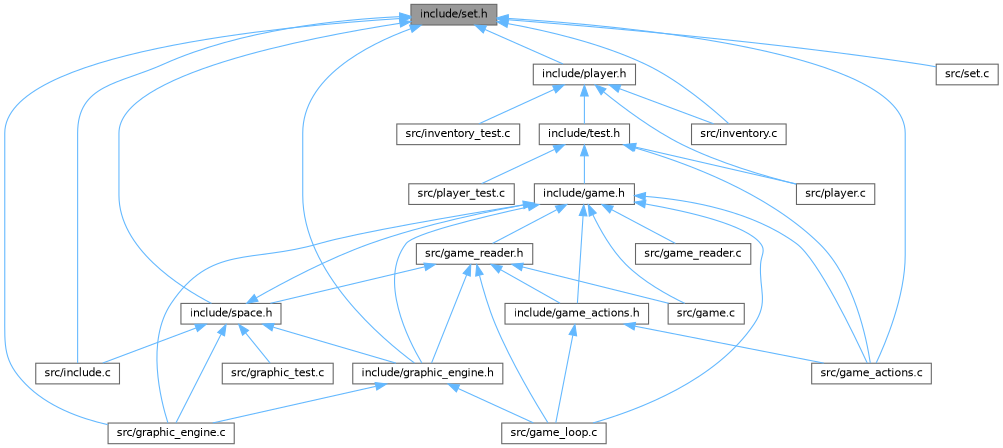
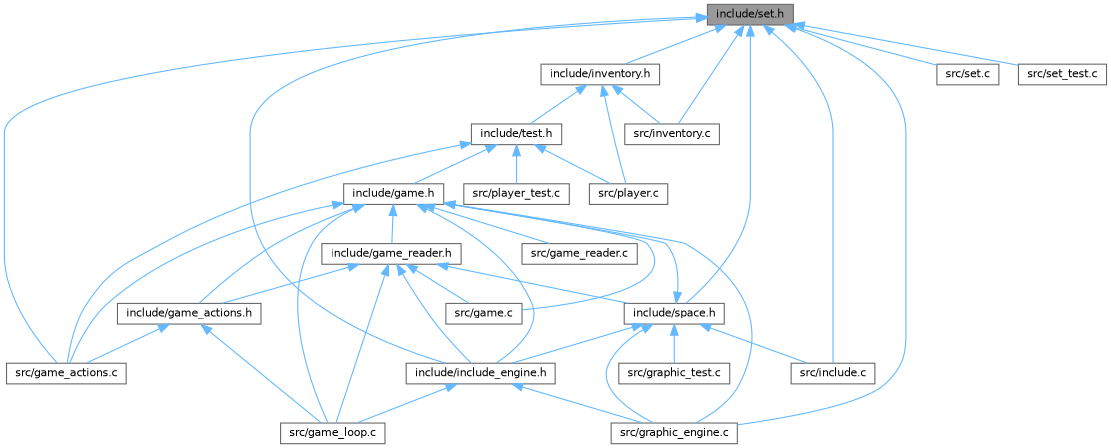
node "include/player.h": label "include/player.h" -> "include/inventory.h"
node "src/set_test.c": added
node "src/inventory_test.c": removed
node "src/game_reader.h": label "src/game_reader.h" -> "include/game_reader.h"
node "include/graphic_engine.h": label "include/graphic_engine.h" -> "include/include_engine.h"
